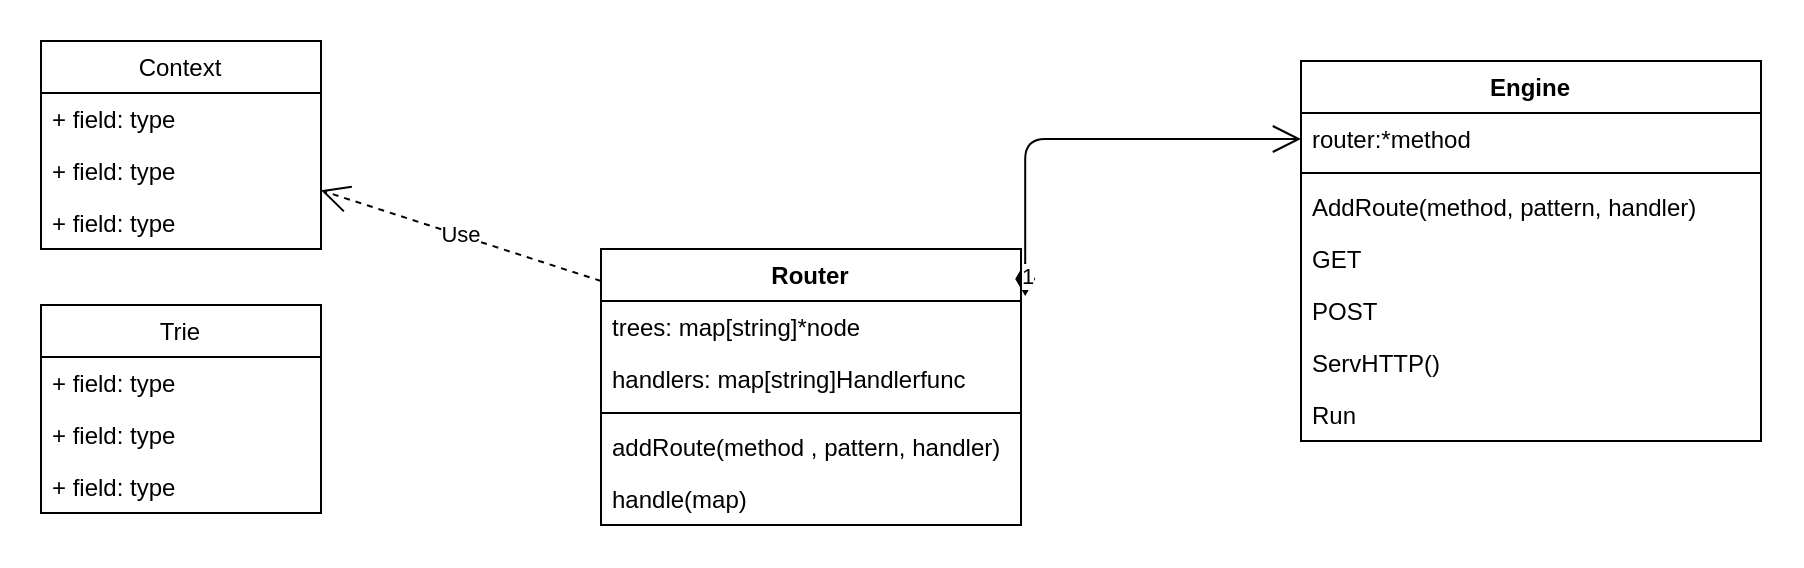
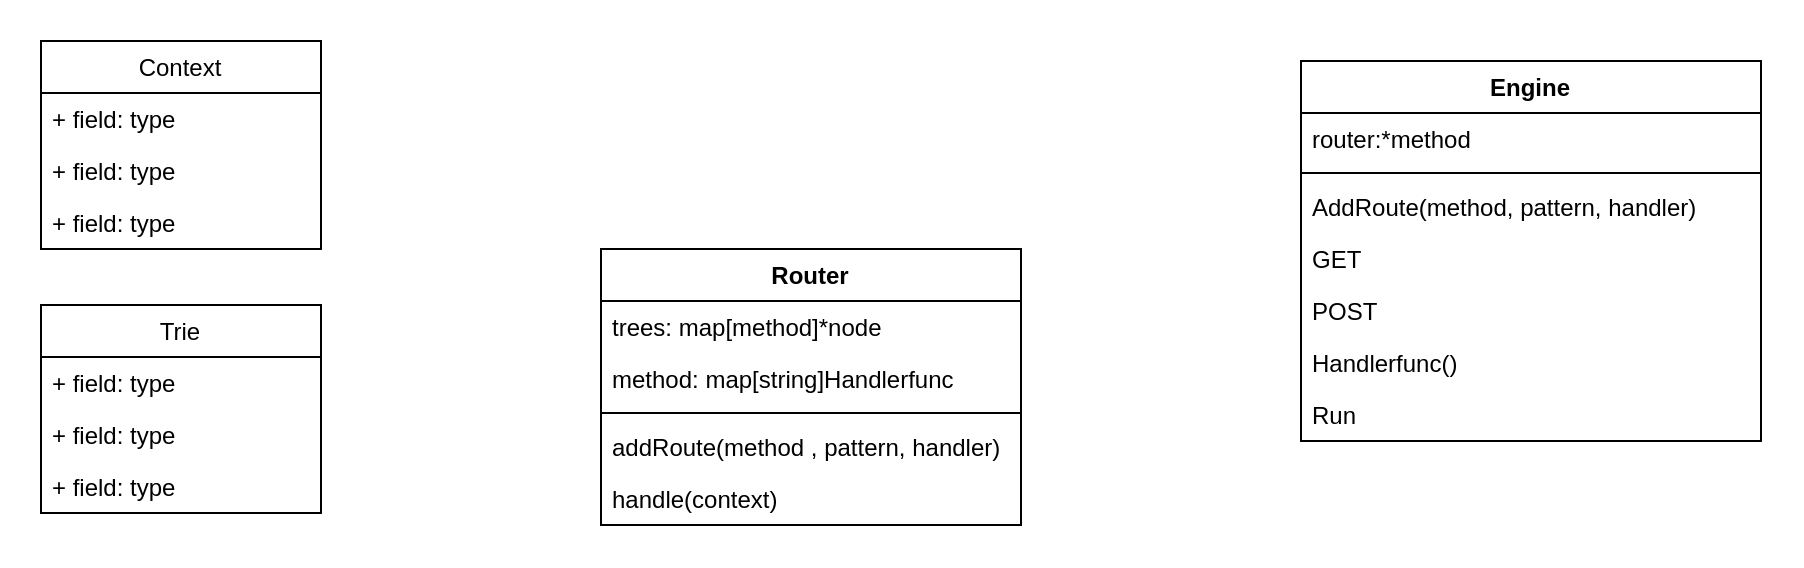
edge "router:*method" -- "Router": removed, label "1"
edge "Router" -> "Context": removed, label "Use"
node "trees: map[string]*node": label "trees: map[string]*node" -> "trees: map[method]*node"
node "ServHTTP()": label "ServHTTP()" -> "Handlerfunc()"
node "handlers: map[string]Handlerfunc": label "handlers: map[string]Handlerfunc" -> "method: map[string]Handlerfunc"
node "handle(map)": label "handle(map)" -> "handle(context)"
